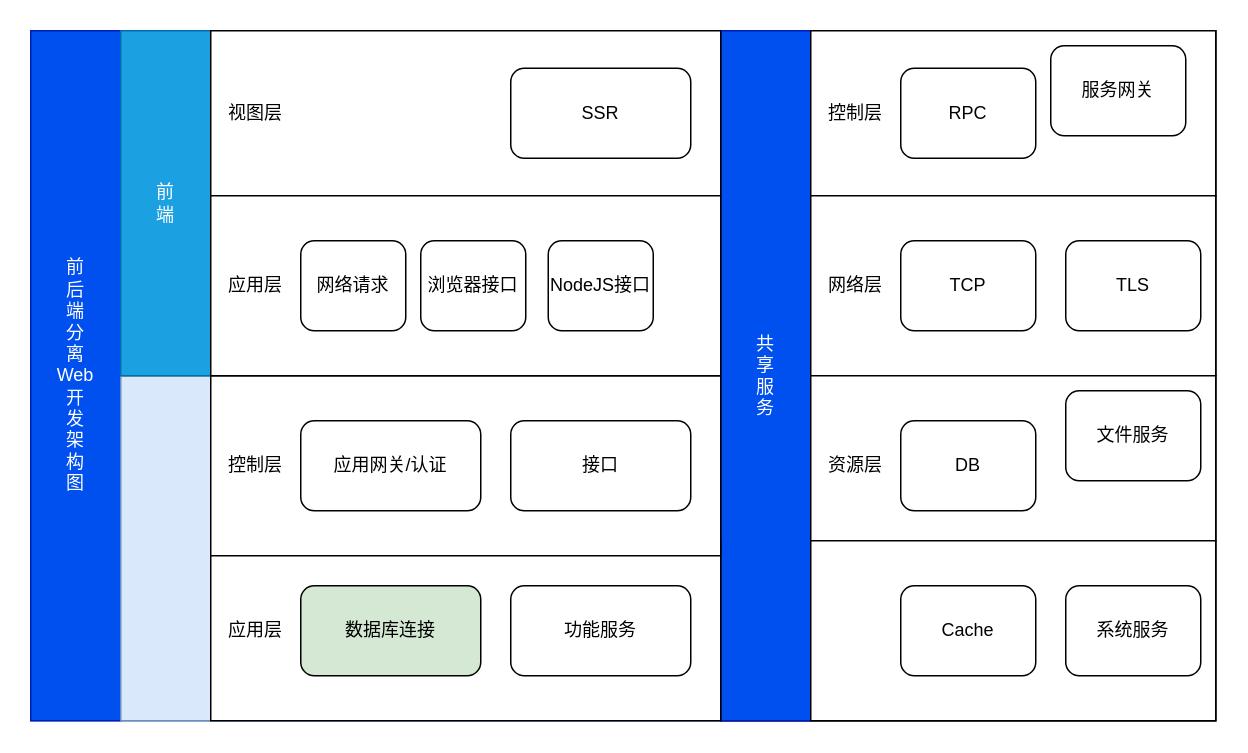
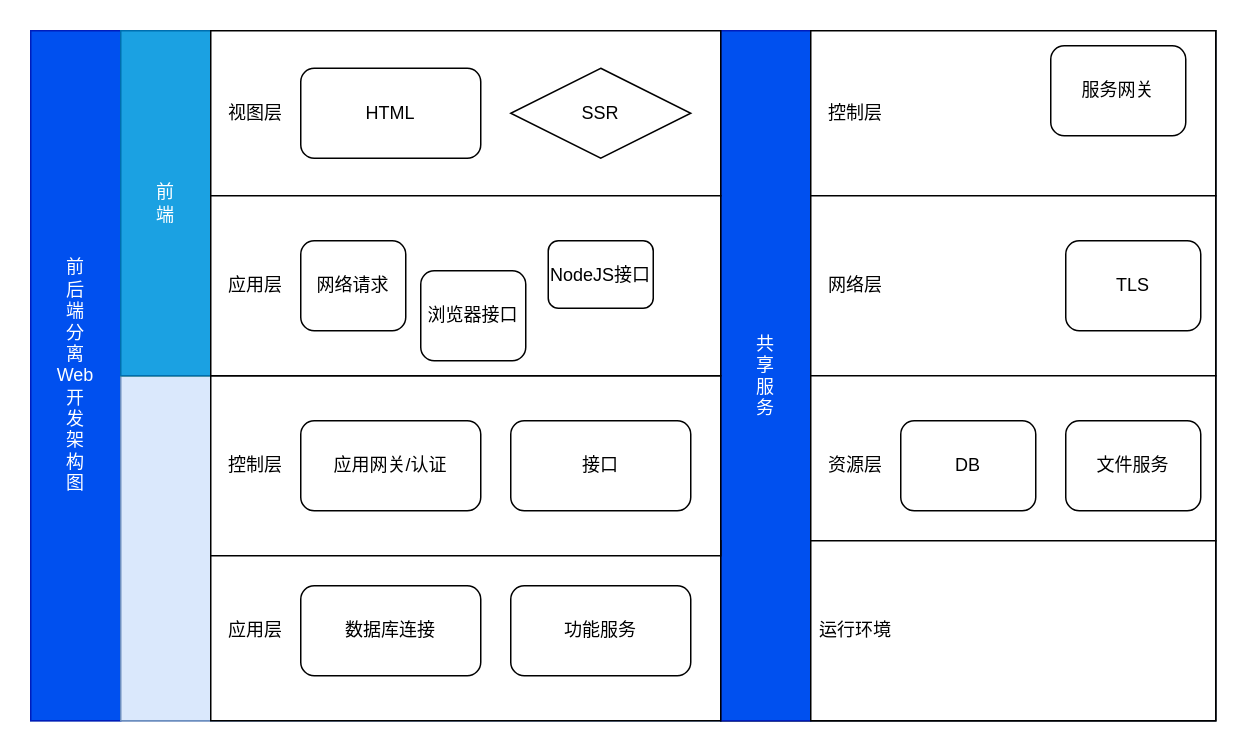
node "HTML": added
node "SSR": shape rounded rectangle -> diamond
node "RPC": removed
node "浏览器接口": moved (473, 286) -> (473, 316)
node "NodeJS接口": size 105x90 -> 105x68
node "TCP": removed
node "文件服务": moved (1133, 436) -> (1133, 466)
node "数据库连接": fillcolor #d5e8d4 -> #ffffff
node "运行环境": added
node "Cache": removed
node "系统服务": removed
